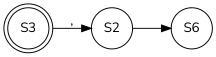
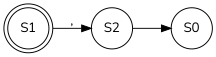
node "S3": label "S3" -> "S1"
node "S6": label "S6" -> "S0"
